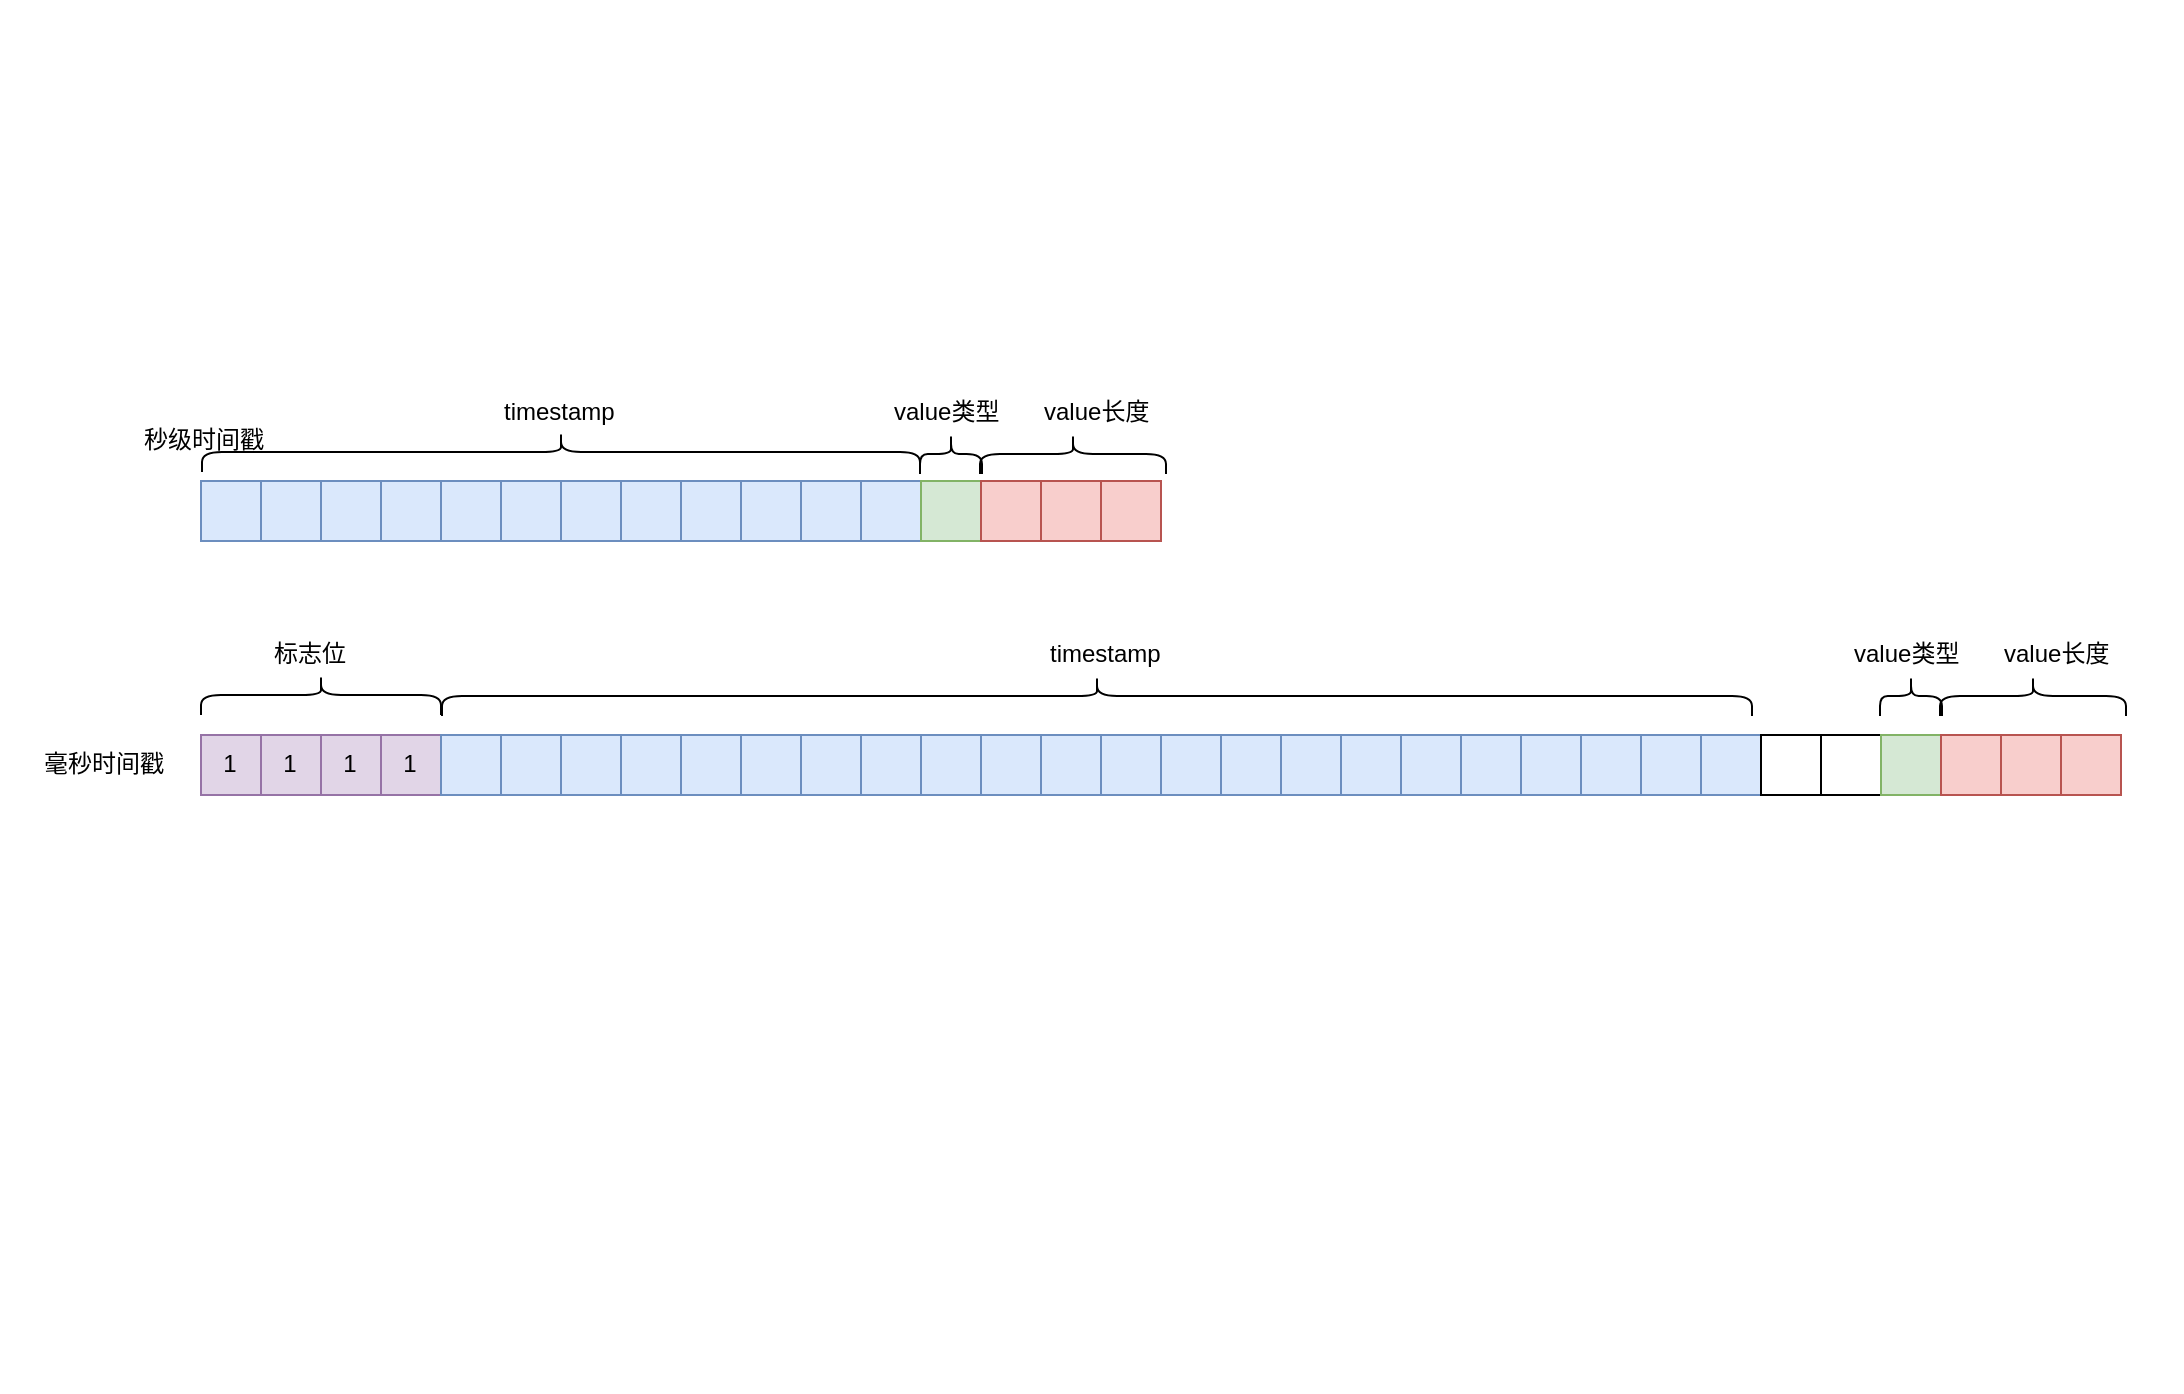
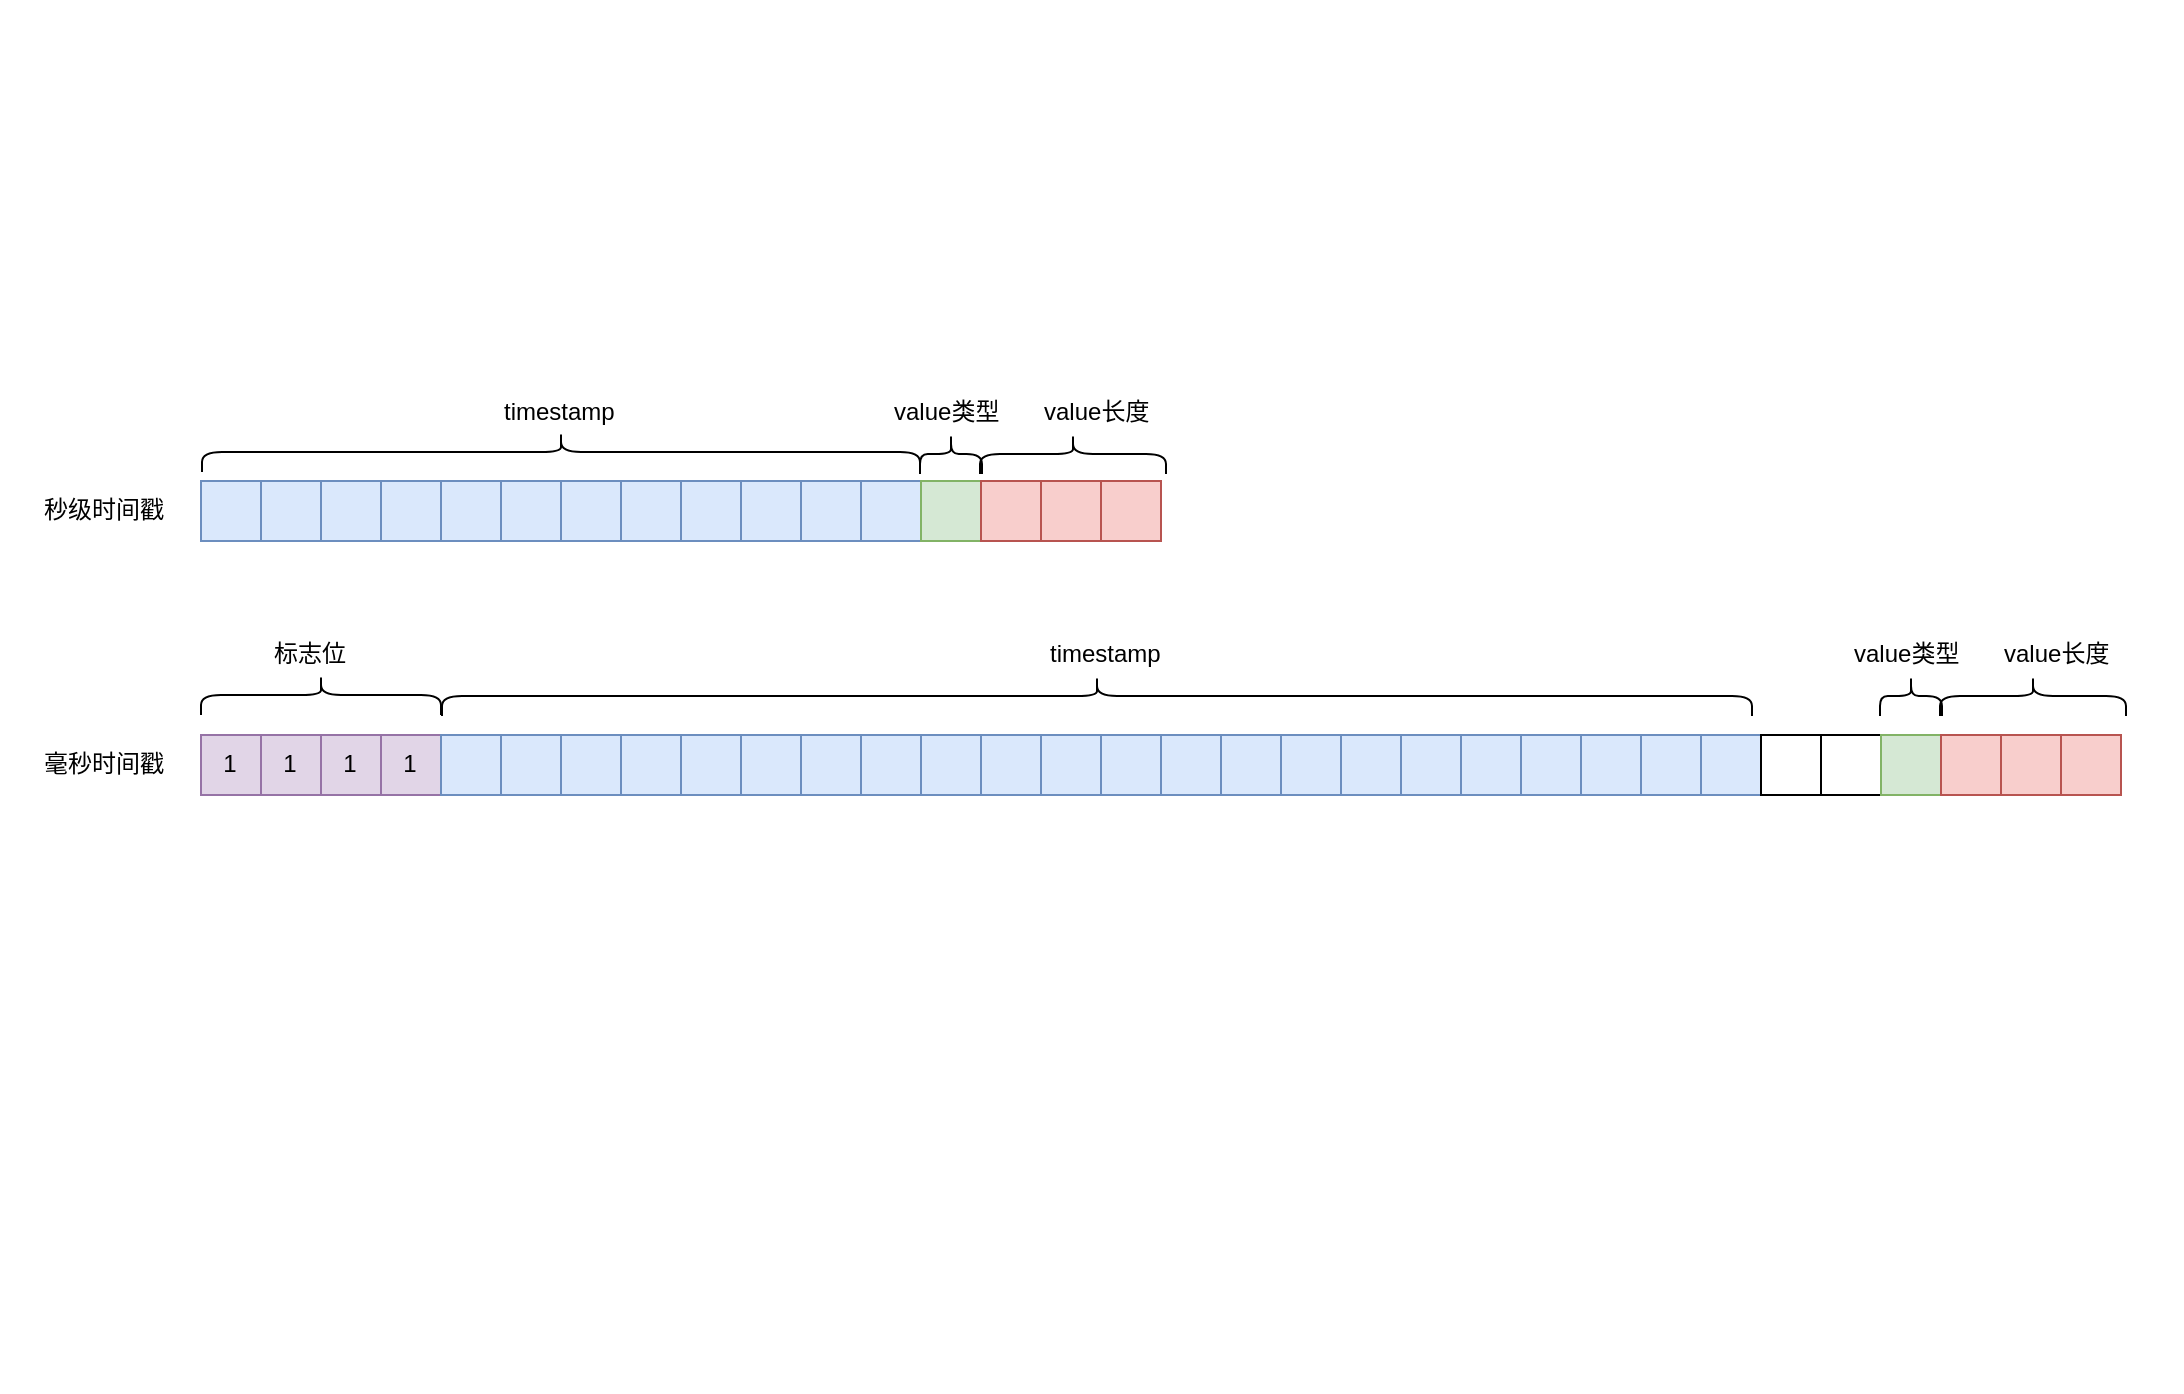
node "秒级时间戳": moved (221, 441) -> (121, 511)
